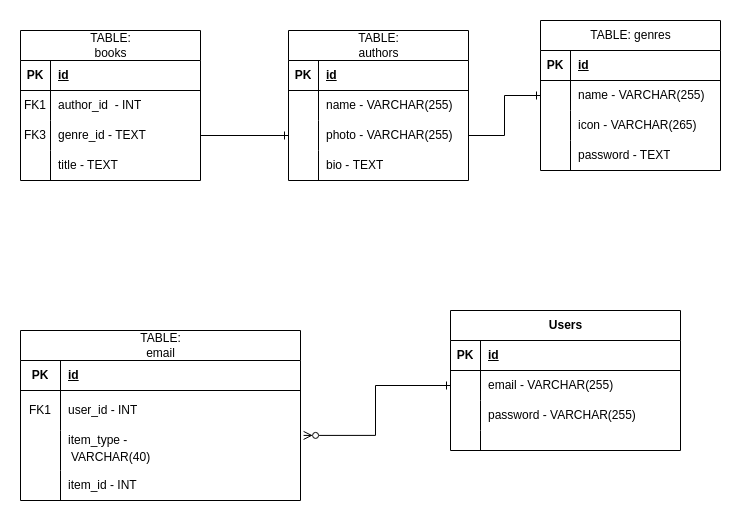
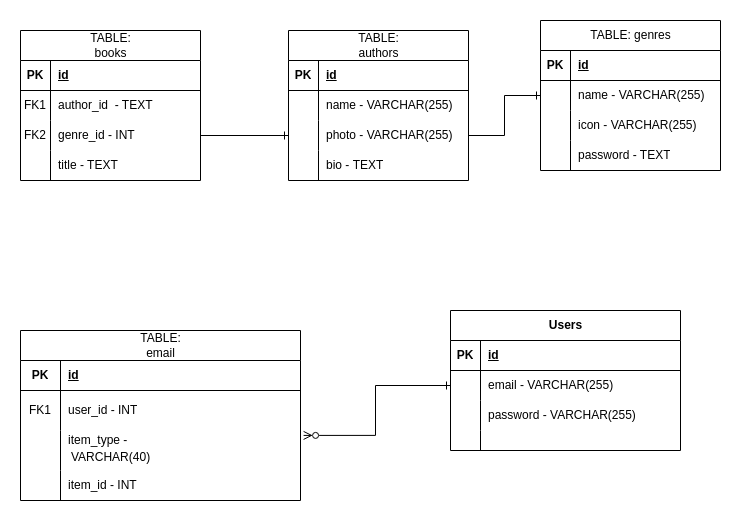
node "author_id - INT": label "author_id - INT" -> "author_id - TEXT"
node "icon - VARCHAR(265)": label "icon - VARCHAR(265)" -> "icon - VARCHAR(255)"
node "FK3": label "FK3" -> "FK2"
node "genre_id - TEXT": label "genre_id - TEXT" -> "genre_id - INT"
